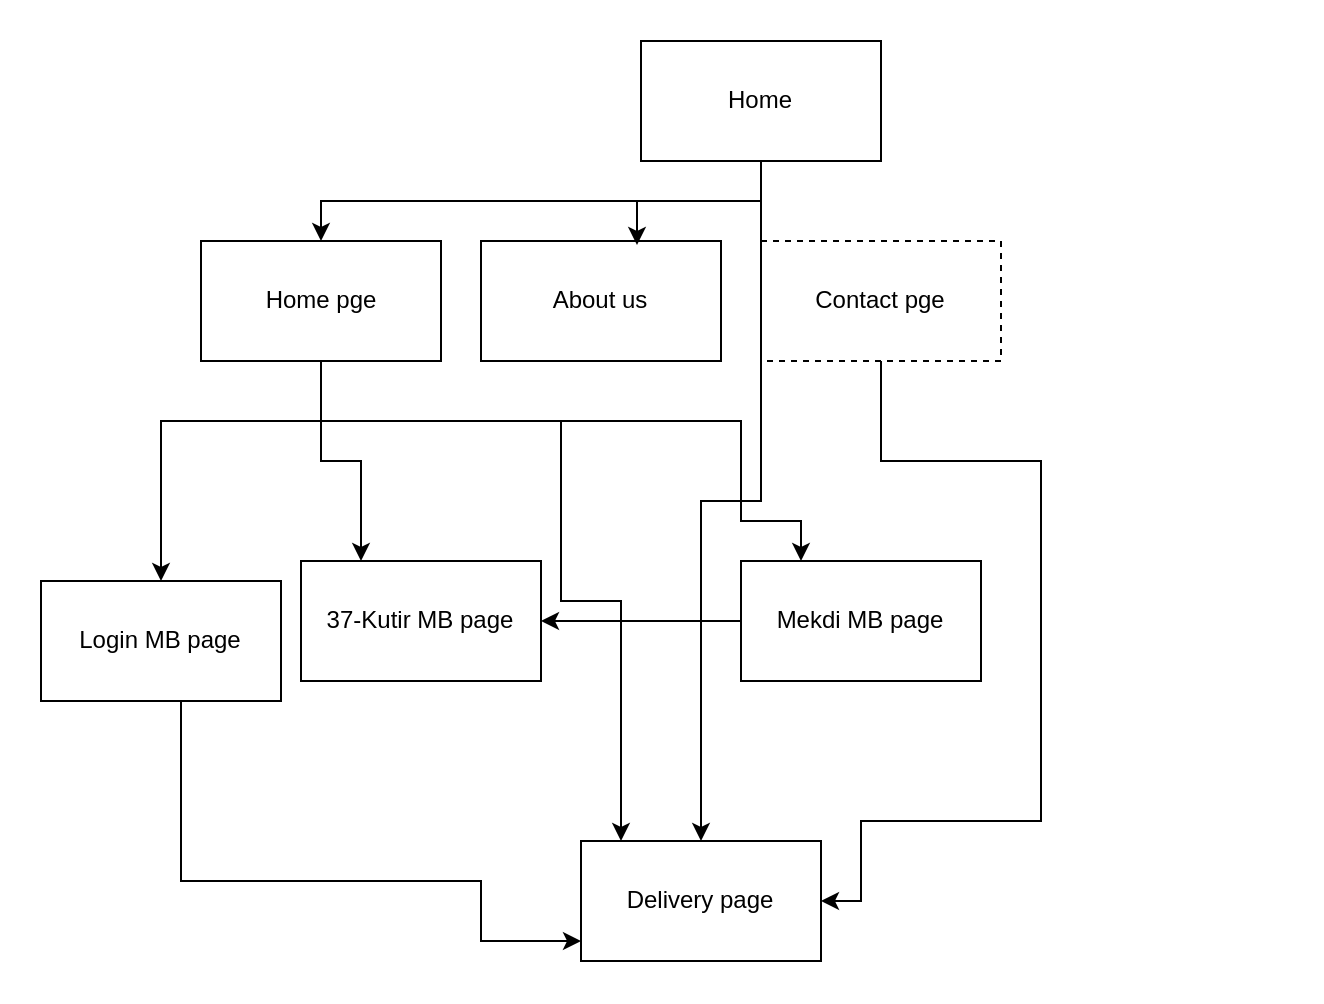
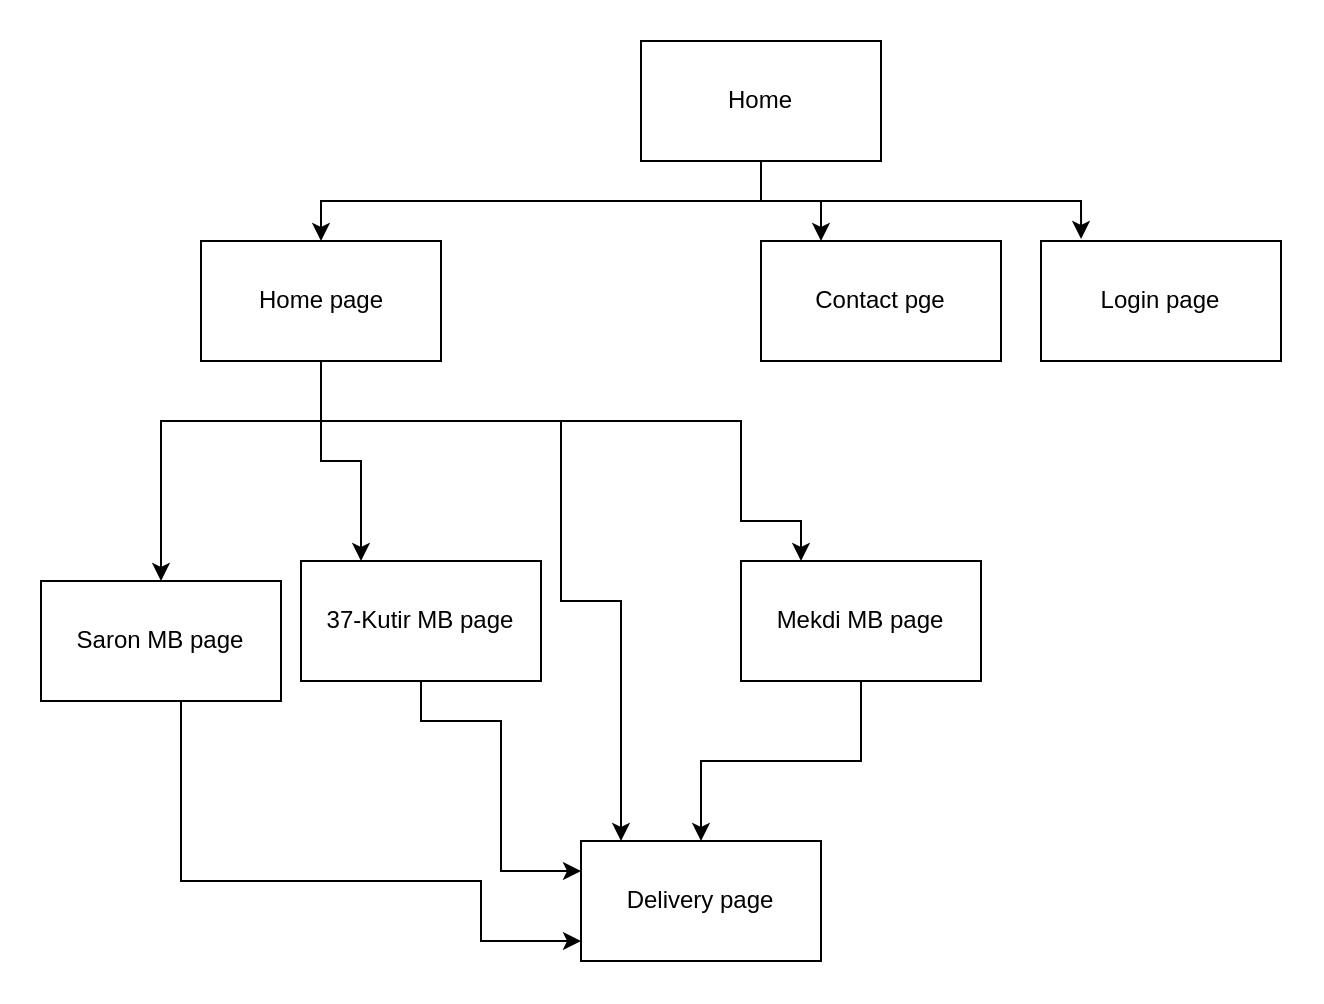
edge "Home" -> "Login page": added
edge "Home" -> "About us": removed
node "Home pge": label "Home pge" -> "Home page"
node "About us": removed
node "Contact pge": style dashed -> solid
node "Login page": added
edge "Home" -> "Delivery page": now "Home" -> "Contact pge"
edge "Mekdi MB page" -> "37-Kutir MB page": now "Mekdi MB page" -> "Delivery page"
node "Login MB page": label "Login MB page" -> "Saron MB page"
edge "Contact pge" -> "Delivery page": removed
edge "37-Kutir MB page" -> "Delivery page": added
